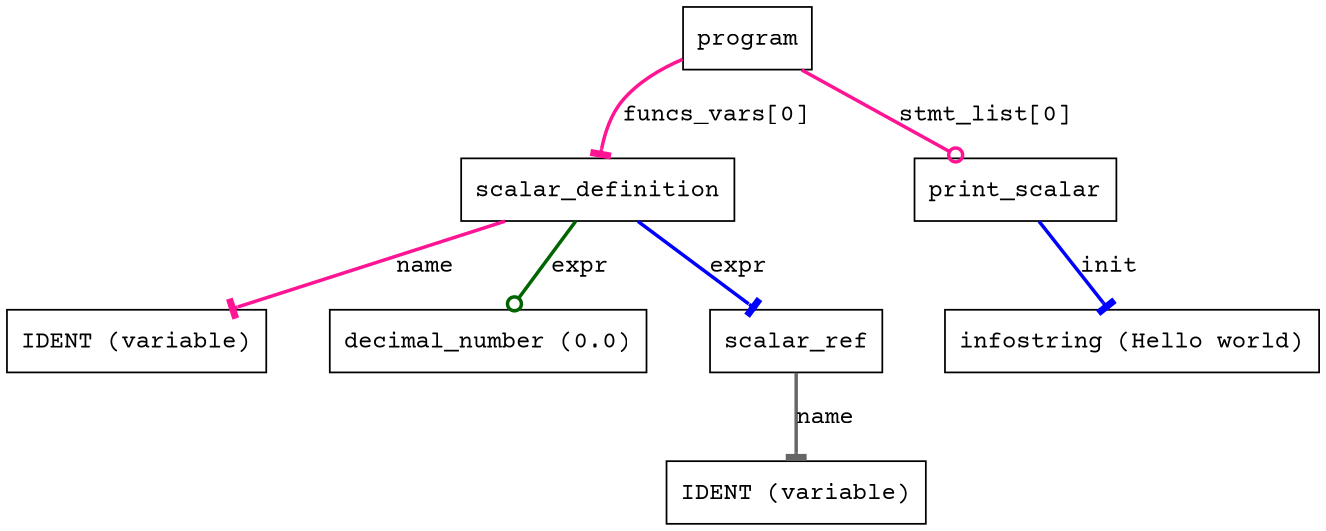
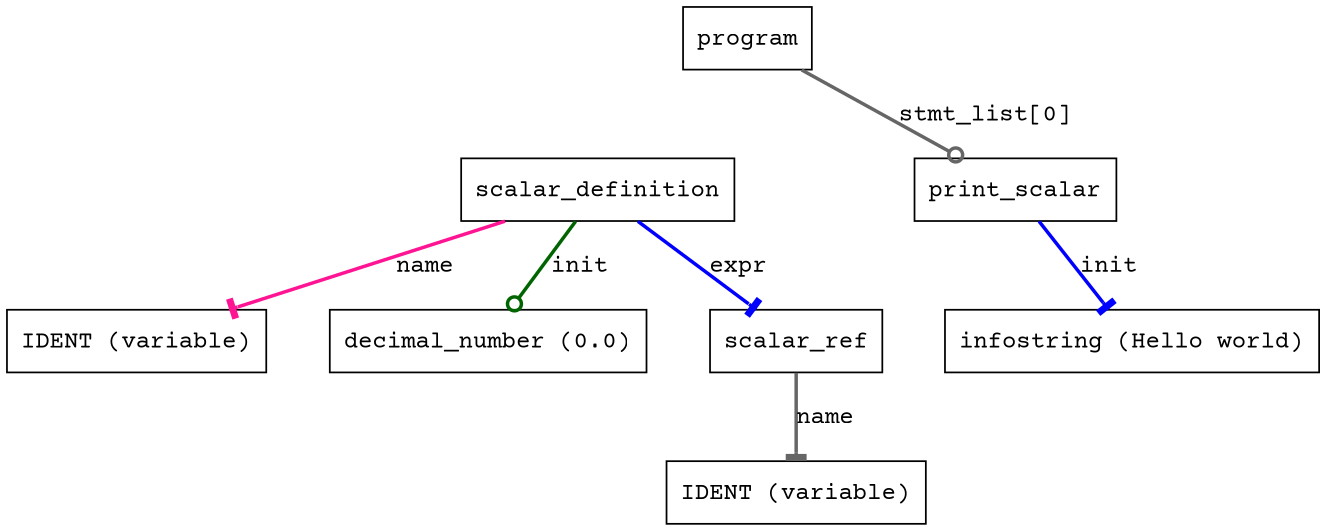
edge "program" -> "scalar_definition": removed, label "funcs_vars[0]"
edge "program" -> "print_scalar": color deeppink -> gray40
edge "scalar_definition" -> "decimal_number (0.0)": label "expr" -> "init"
